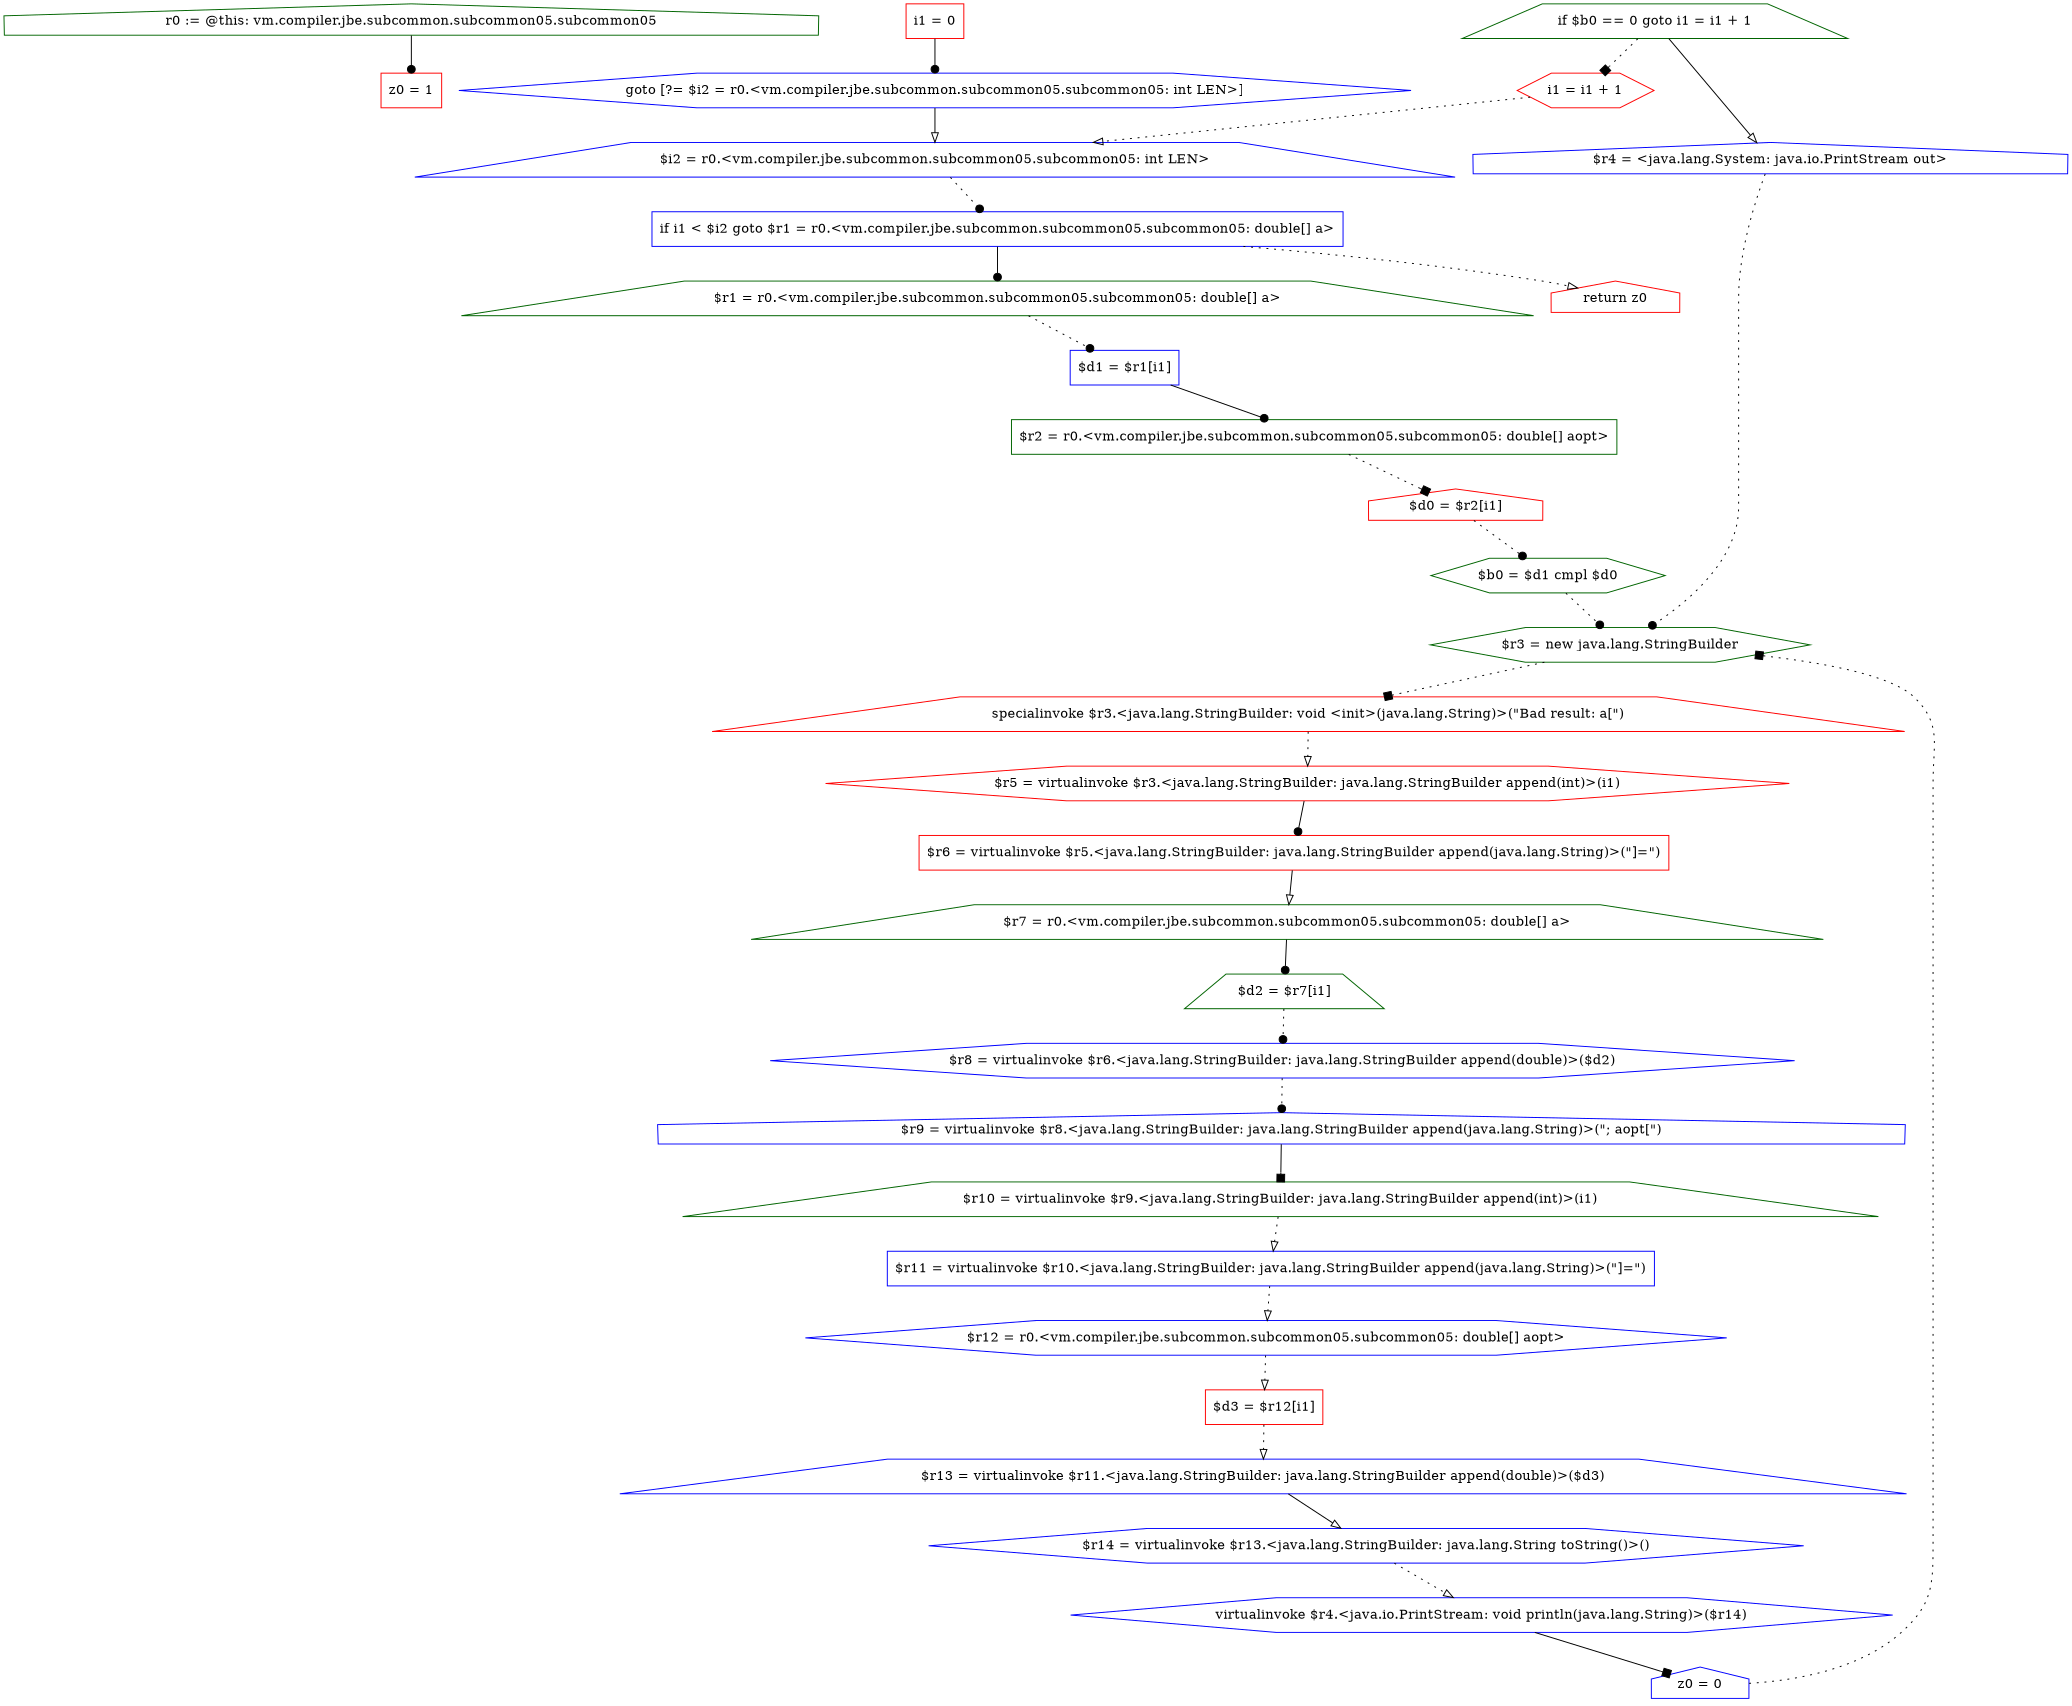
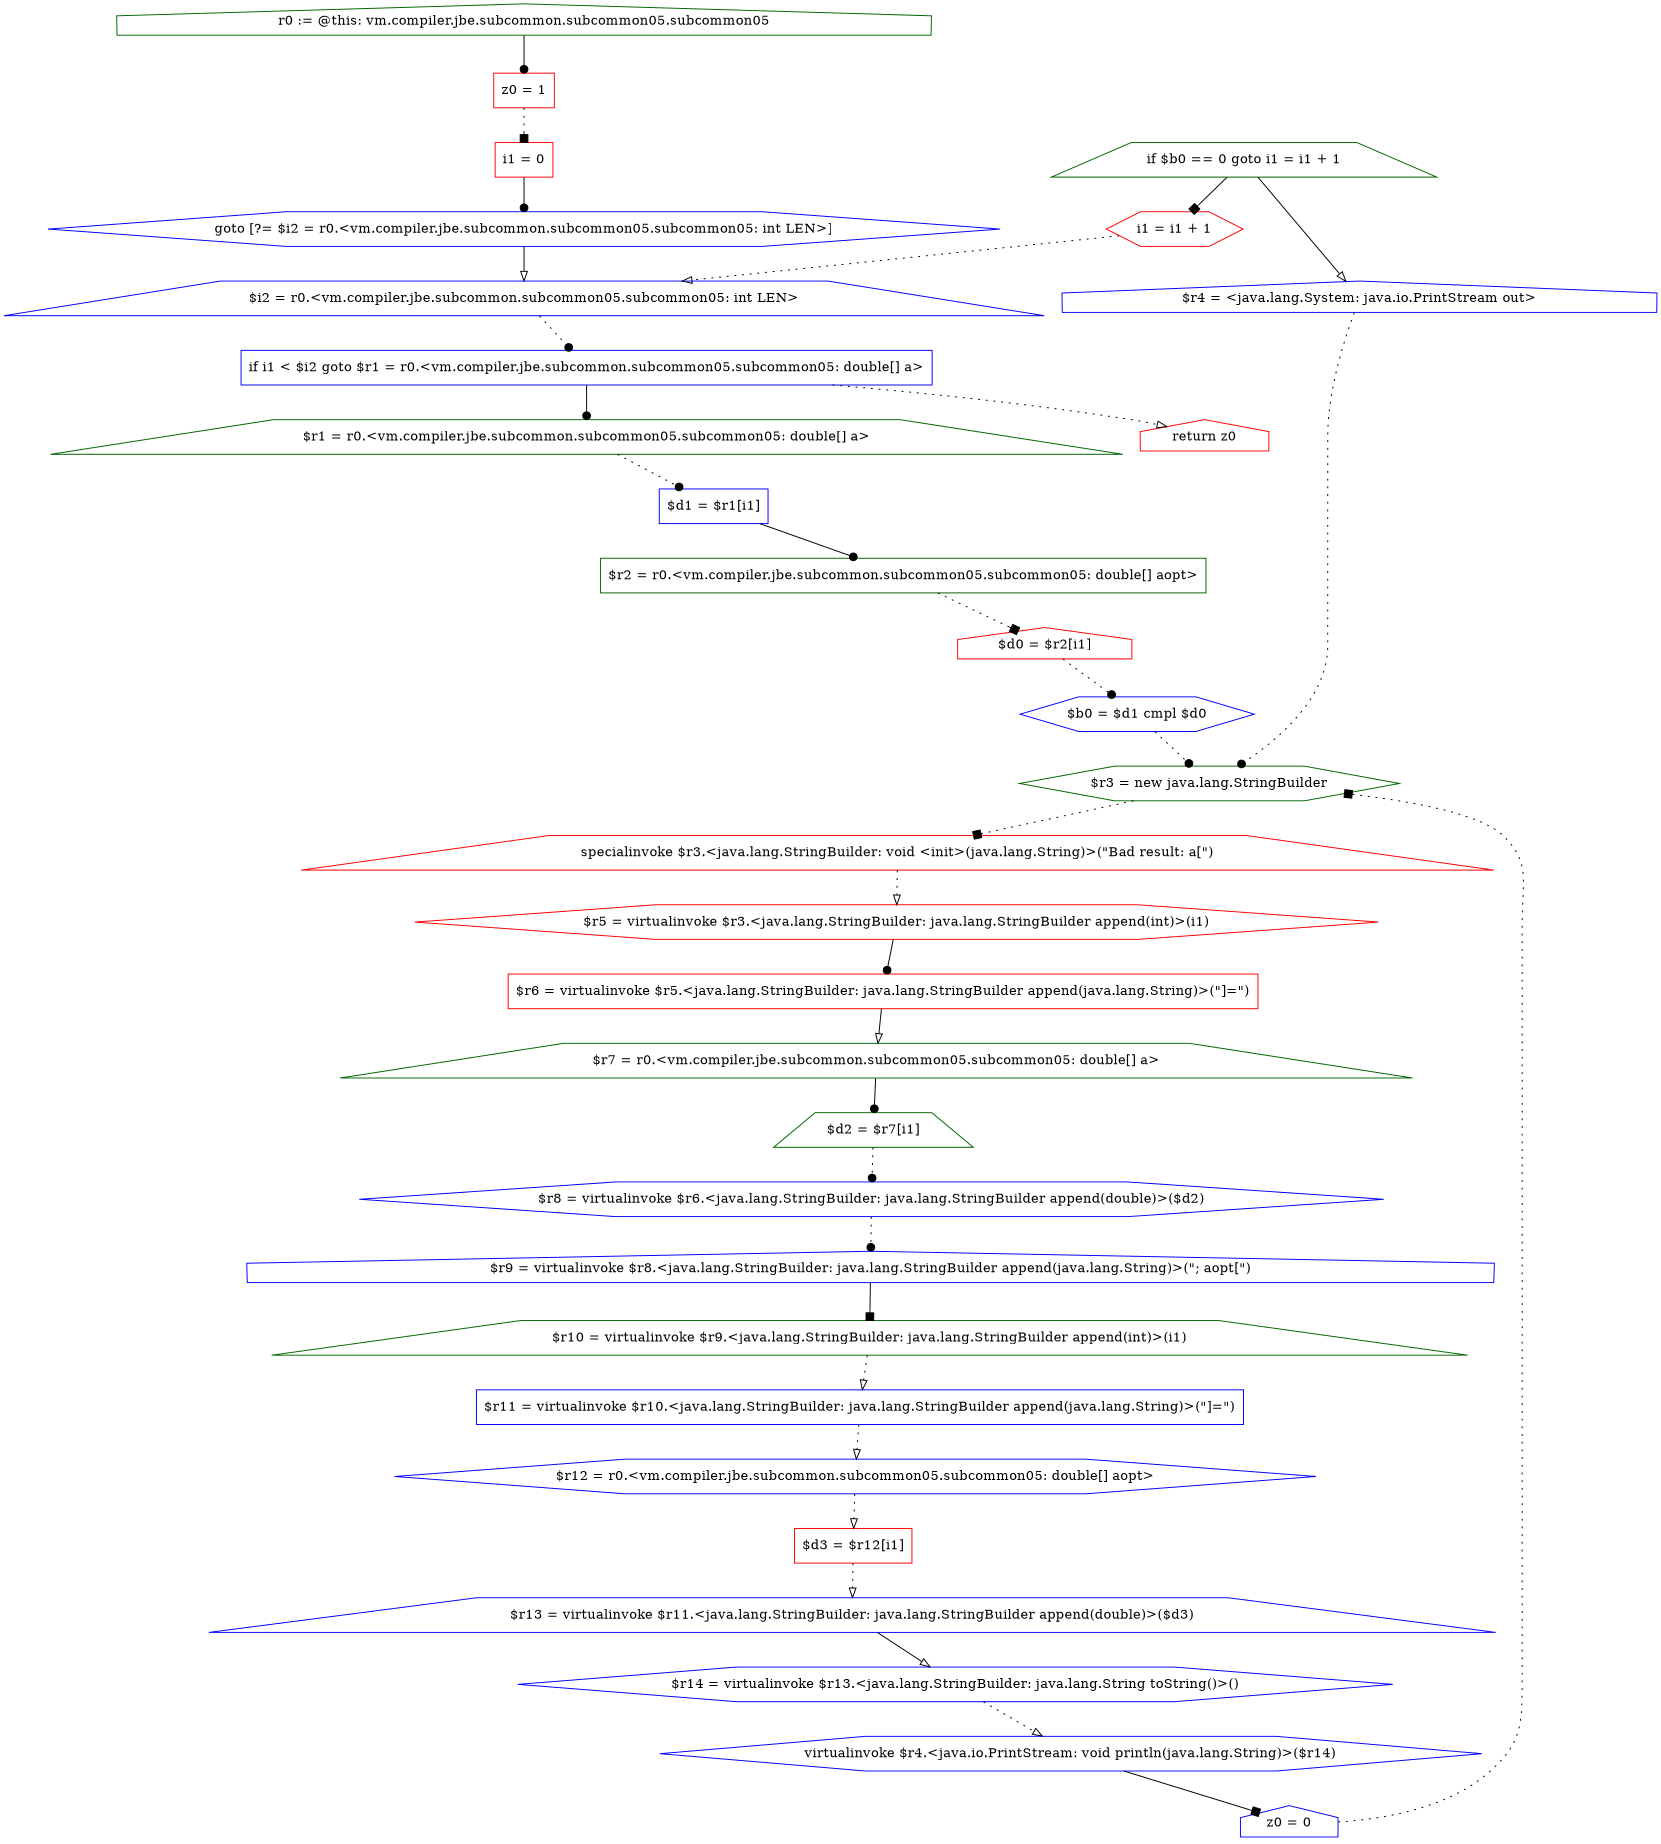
edge "if $b0 == 0 goto i1 = i1 + 1" -> "i1 = i1 + 1": style dotted -> solid
edge "z0 = 1" -> "i1 = 0": added
node "$b0 = $d1 cmpl $d0": color darkgreen -> blue
